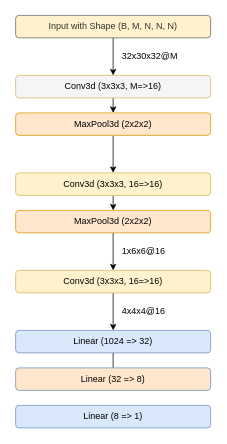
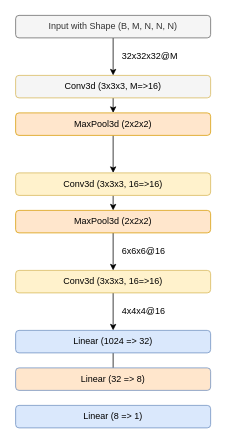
node "Input with Shape (B, M, N, N, N)": fillcolor #fff2cc -> #f5f5f5
node "32x30x32@M": label "32x30x32@M" -> "32x32x32@M"
node "1x6x6@16": label "1x6x6@16" -> "6x6x6@16"
